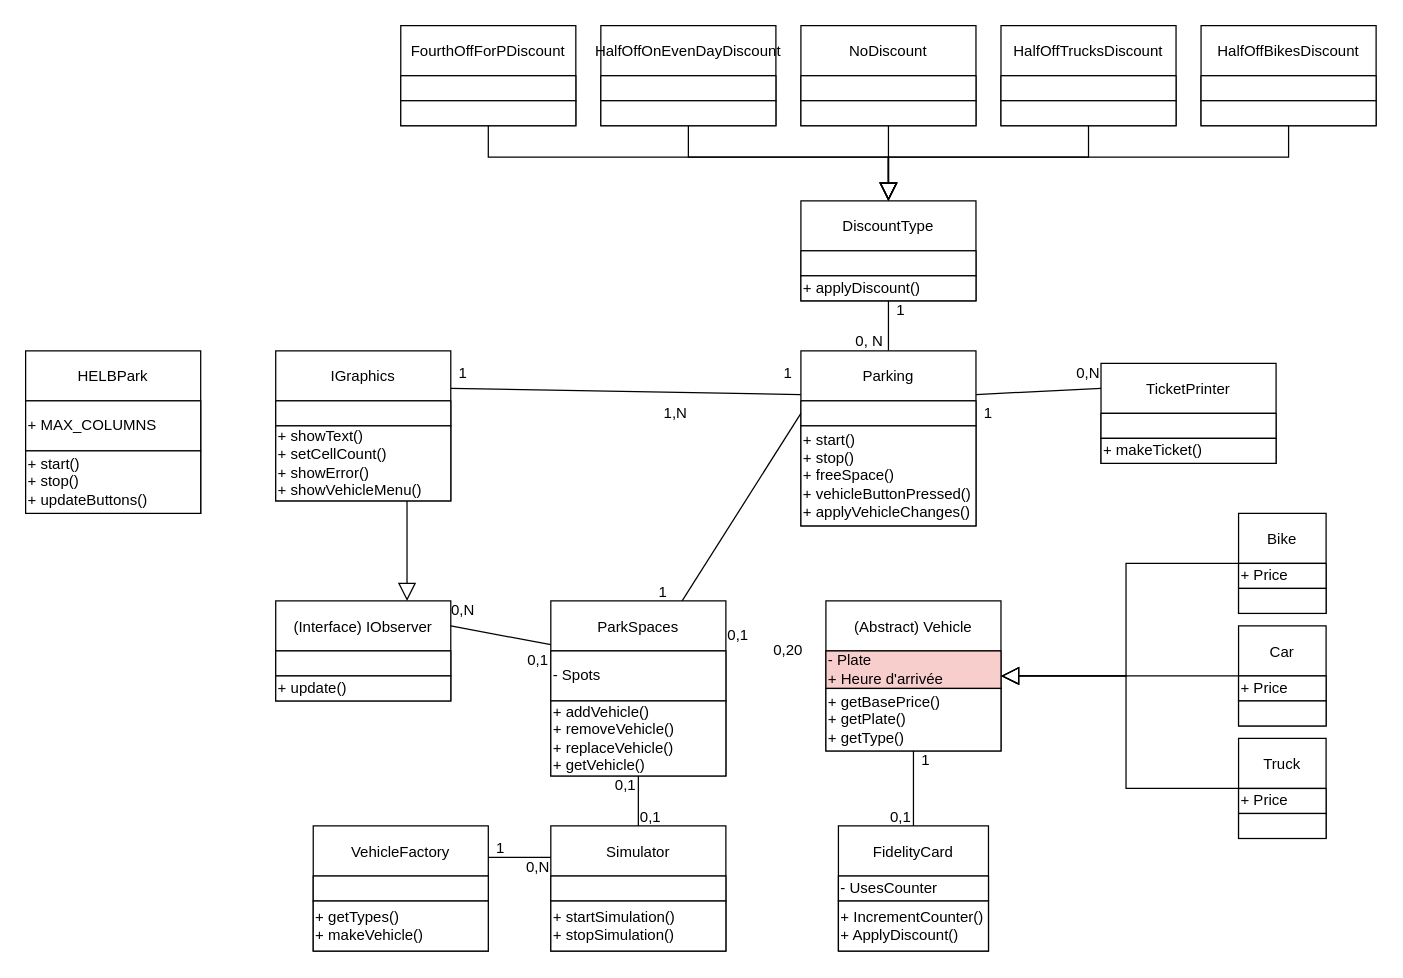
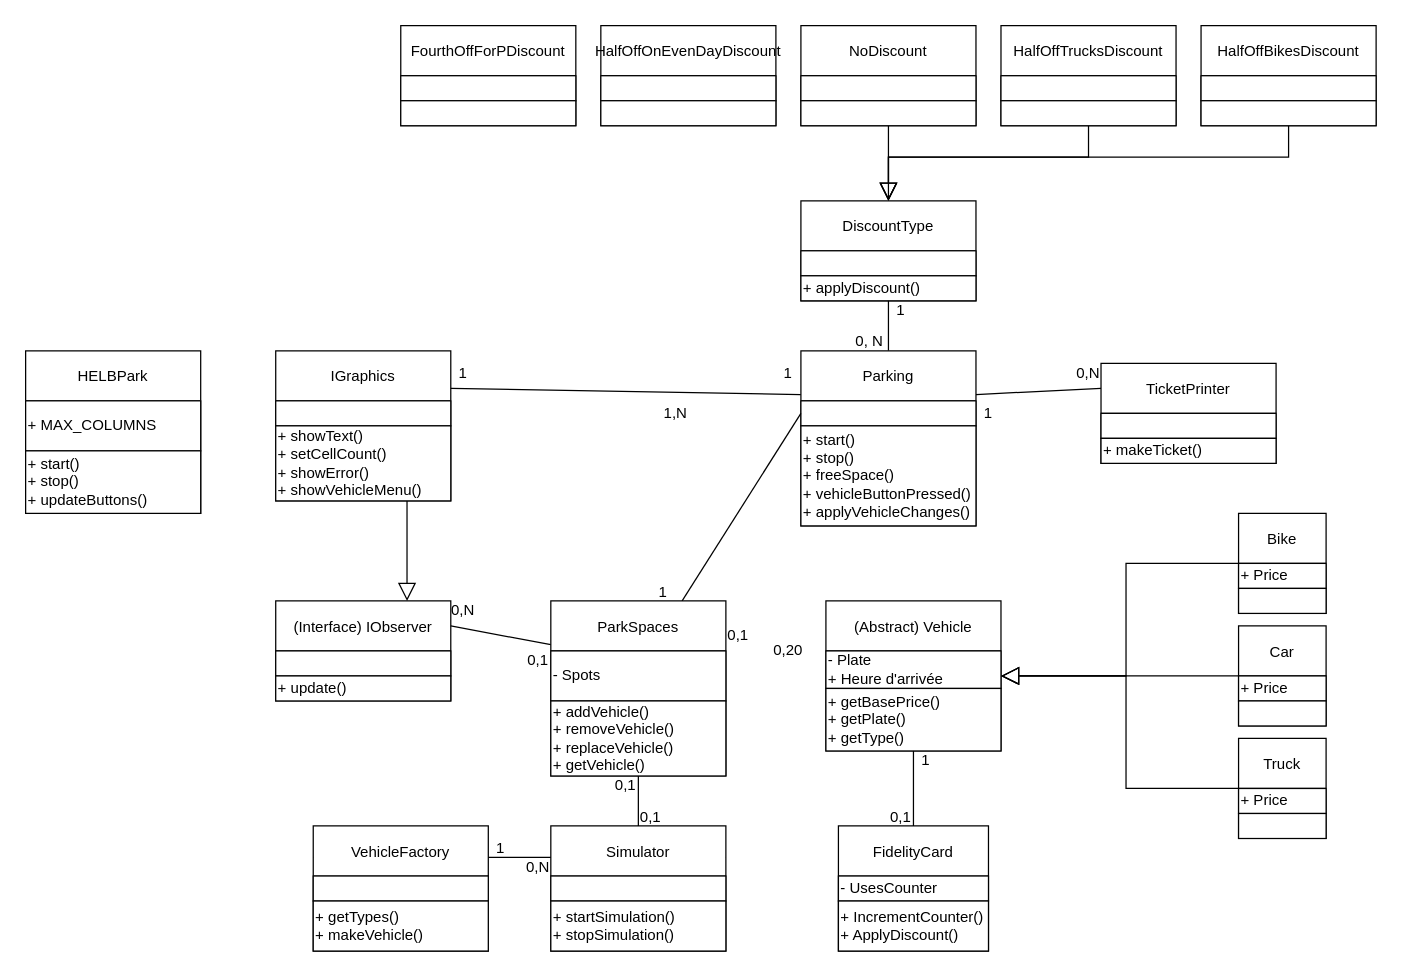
edge "HalfOffOnEvenDayDiscount" -> "DiscountType": removed
edge "FourthOffForPDiscount" -> "DiscountType": removed
edge "HalfOffTrucksDiscount" -> "DiscountType": arrowhead block -> open
node "- Plate + Heure d'arrivée": fillcolor #f8cecc -> #ffffff
